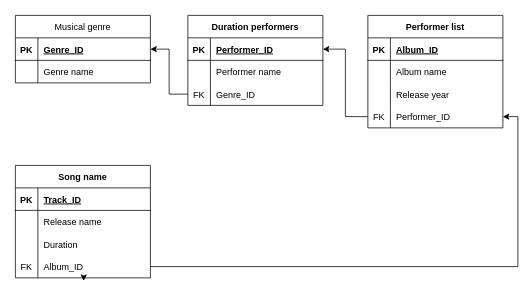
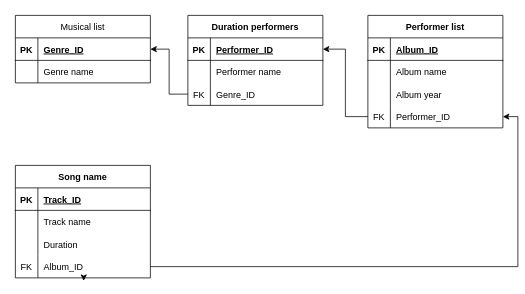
node "Musical genre": label "Musical genre" -> "Musical list"
node "Release year": label "Release year" -> "Album year"
node "Release name": label "Release name" -> "Track name"
